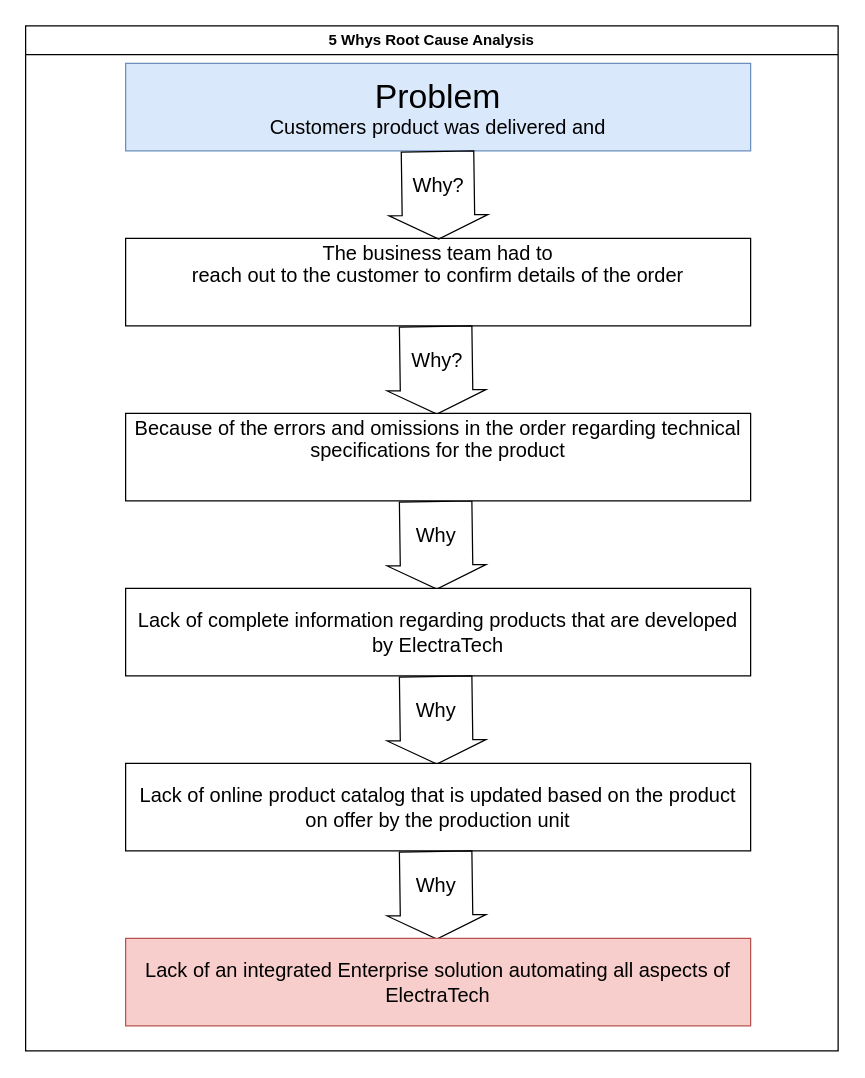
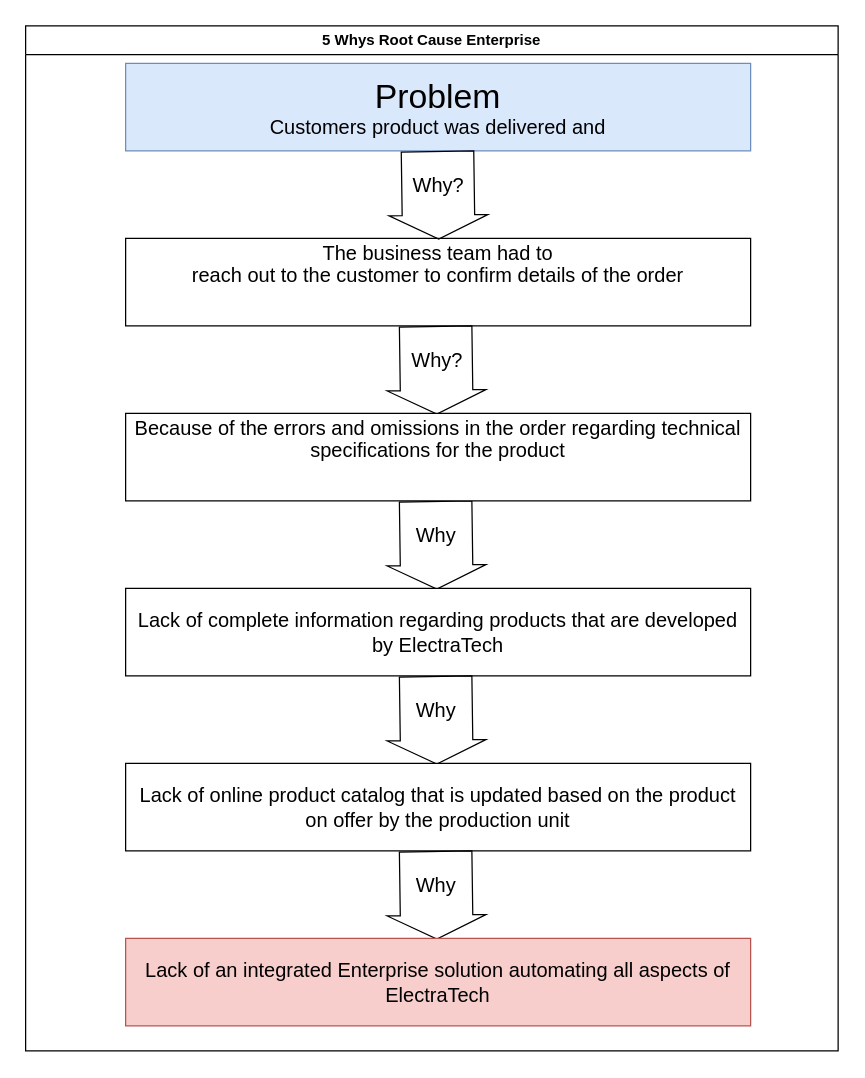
node "5 Whys Root Cause Analysis": label "5 Whys Root Cause Analysis" -> "5 Whys Root Cause Enterprise"
